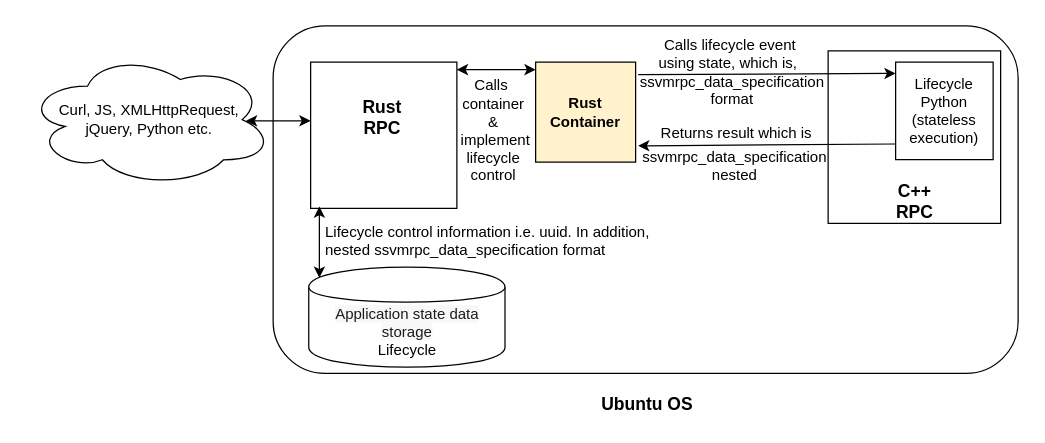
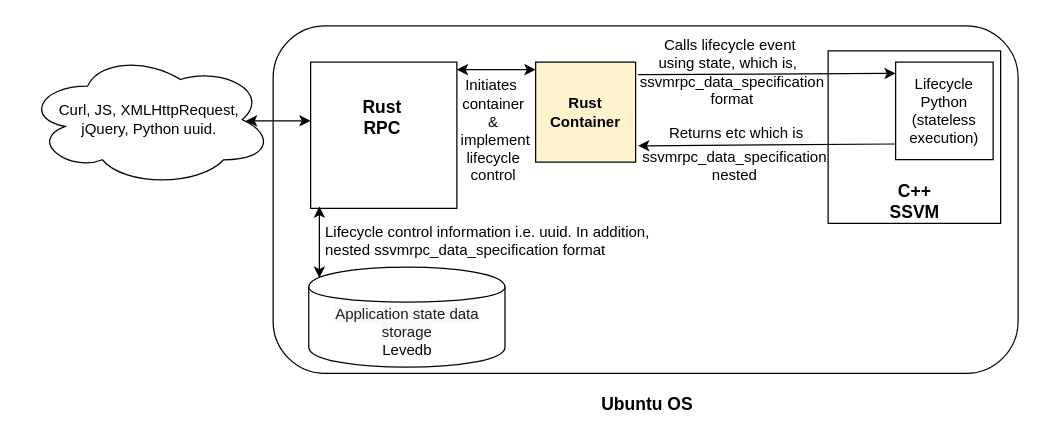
node "Curl, JS, XMLHttpRequest, jQuery, Python etc.": label "Curl, JS, XMLHttpRequest, jQuery, Python etc." -> "Curl, JS, XMLHttpRequest, jQuery, Python uuid."
node "Calls container & implement lifecycle control": label "Calls container & implement lifecycle control" -> "Initiates container & implement lifecycle control"
node "Returns result which is": label "Returns result which is" -> "Returns etc which is"
node "C++ RPC": label "C++ RPC" -> "C++ SSVM"
node "Application state data storage Lifecycle": label "Application state data storage Lifecycle" -> "Application state data storage Levedb"
